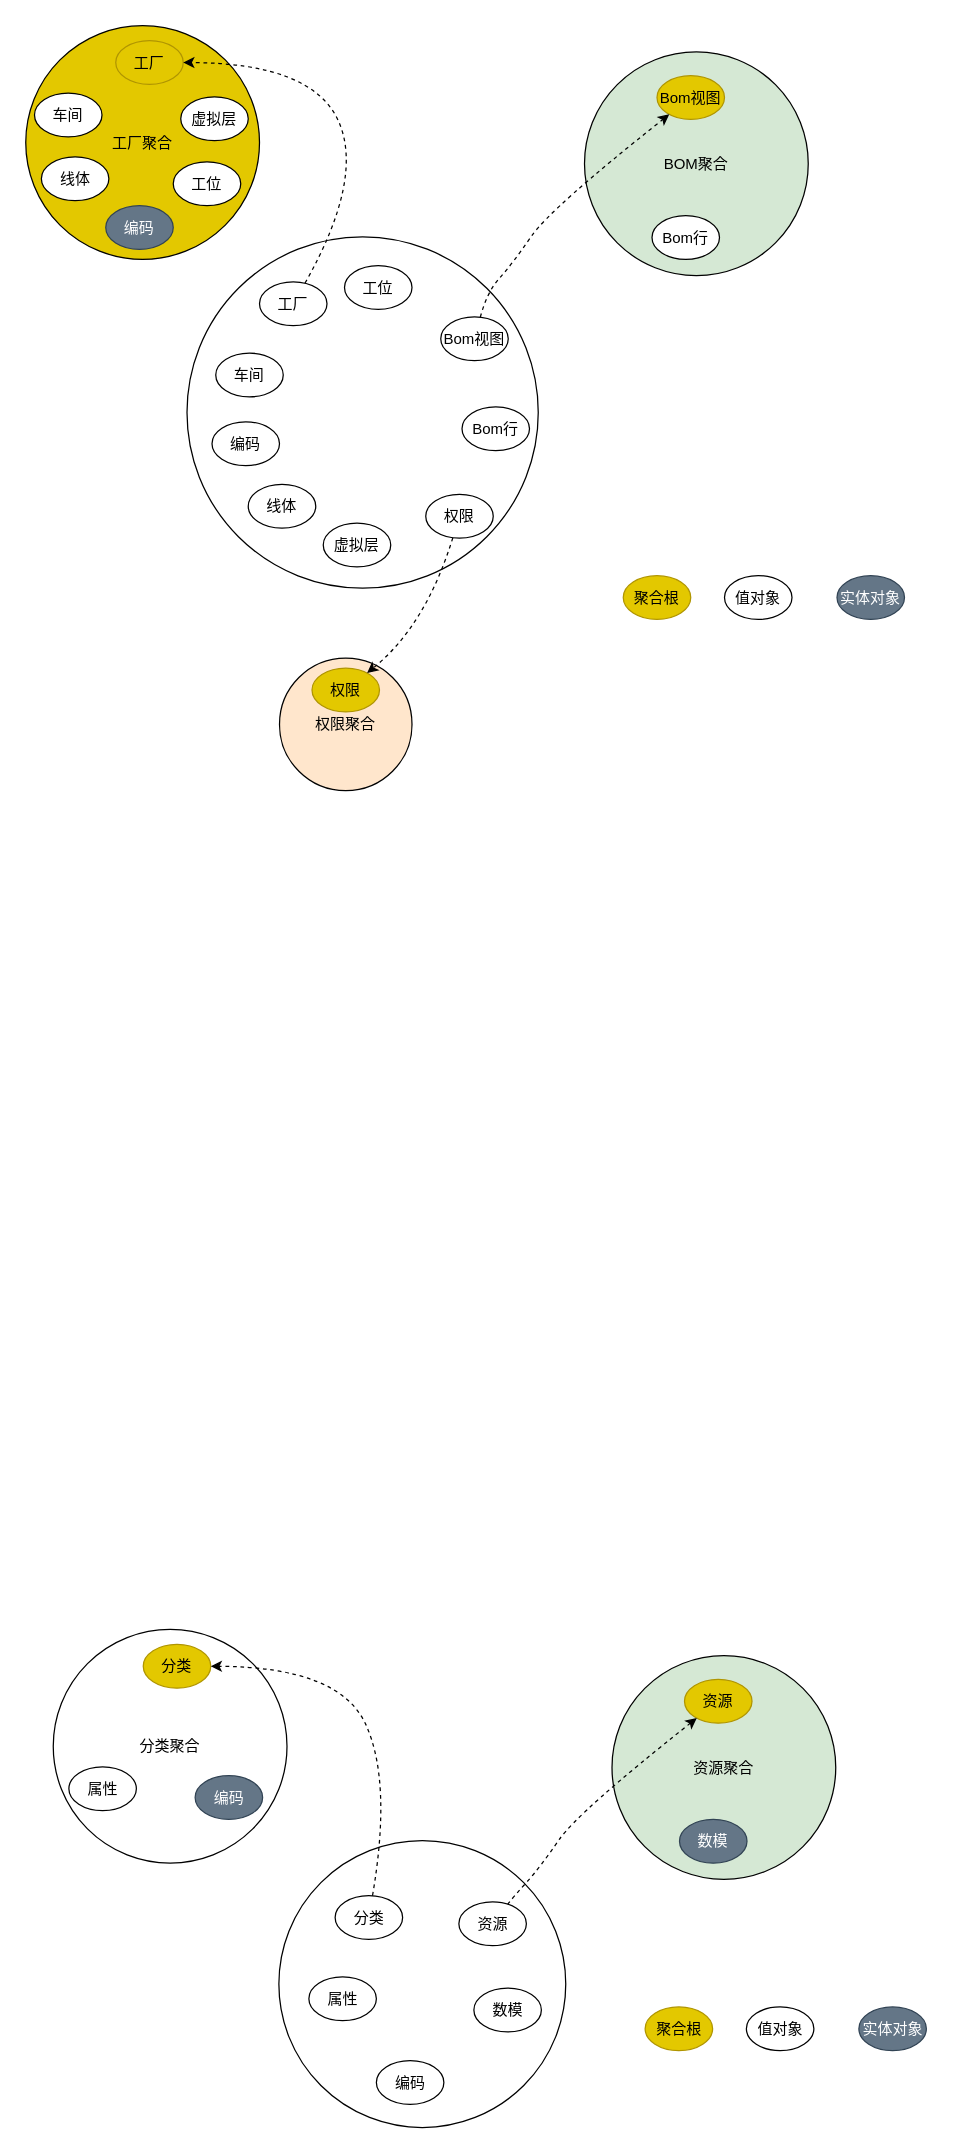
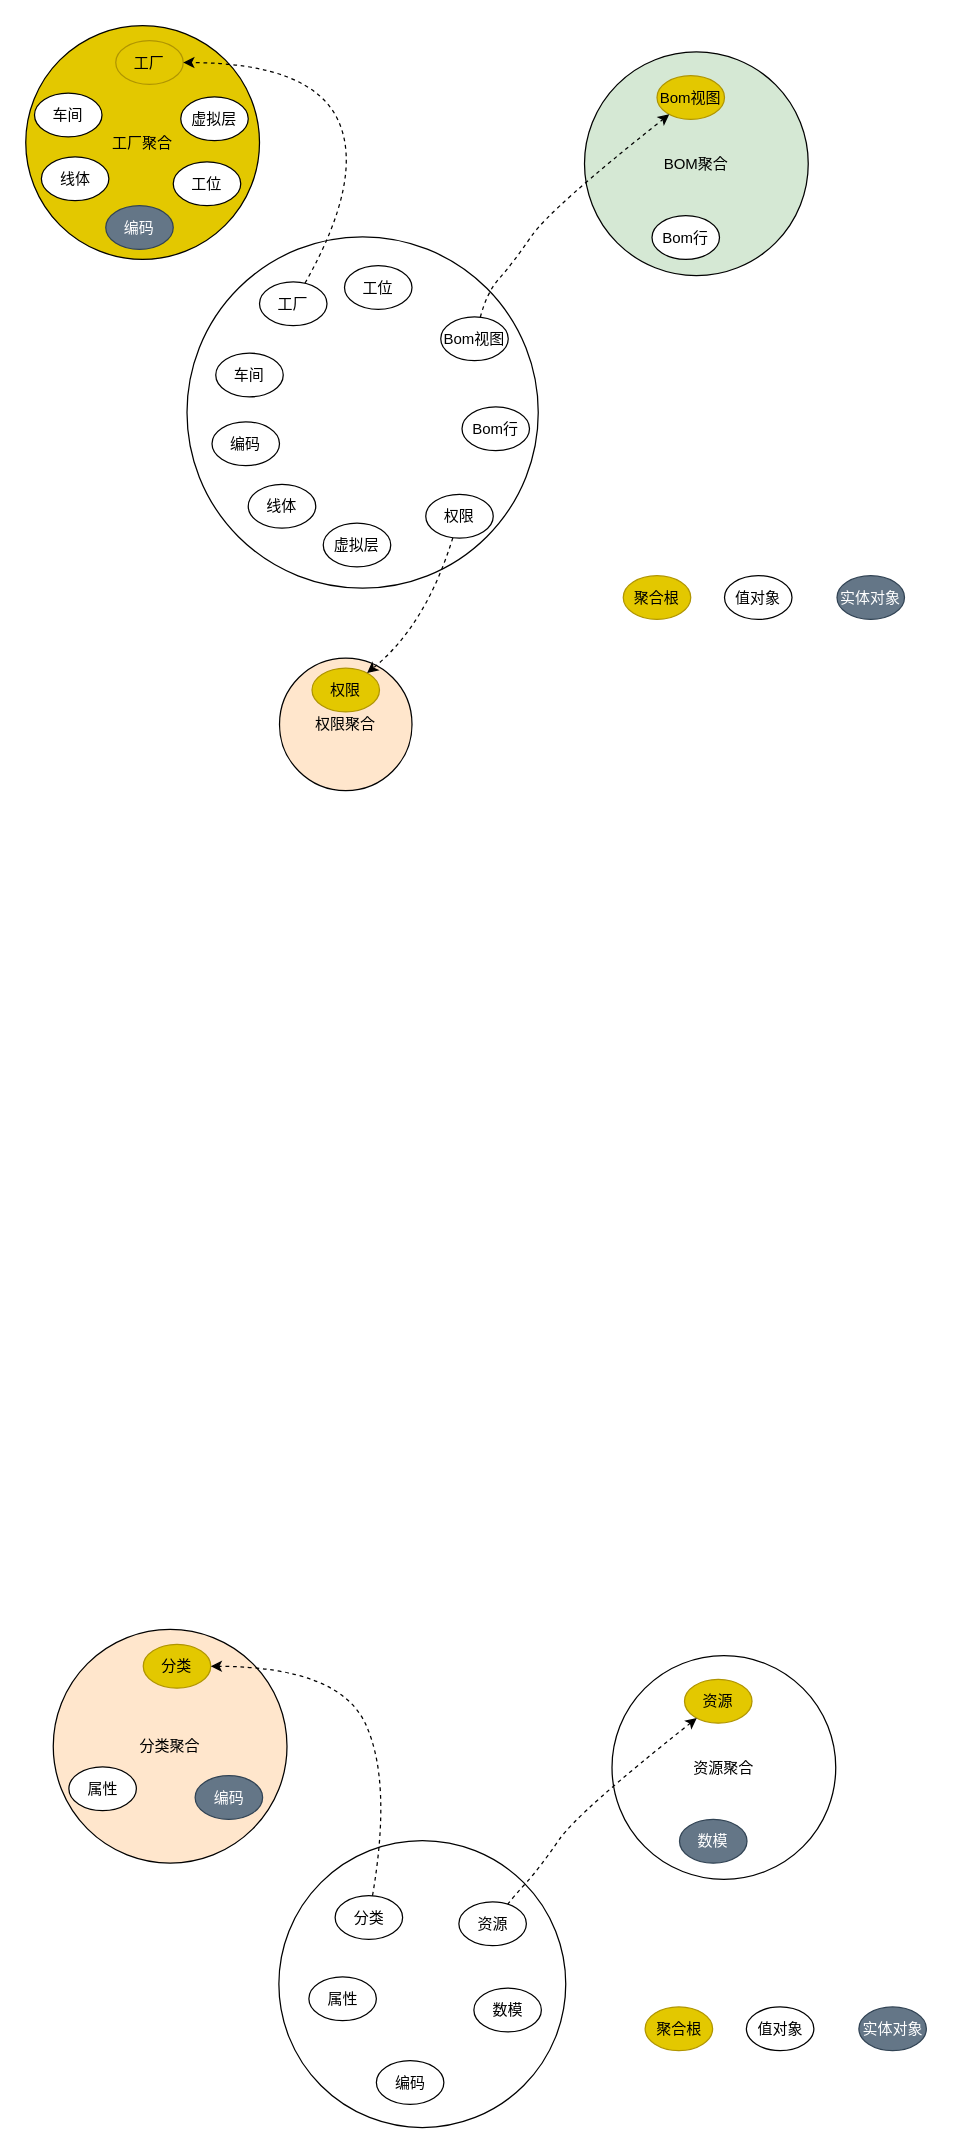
node "分类聚合": fillcolor #ffffff -> #ffe6cc
node "资源聚合": fillcolor #d5e8d4 -> #ffffff
